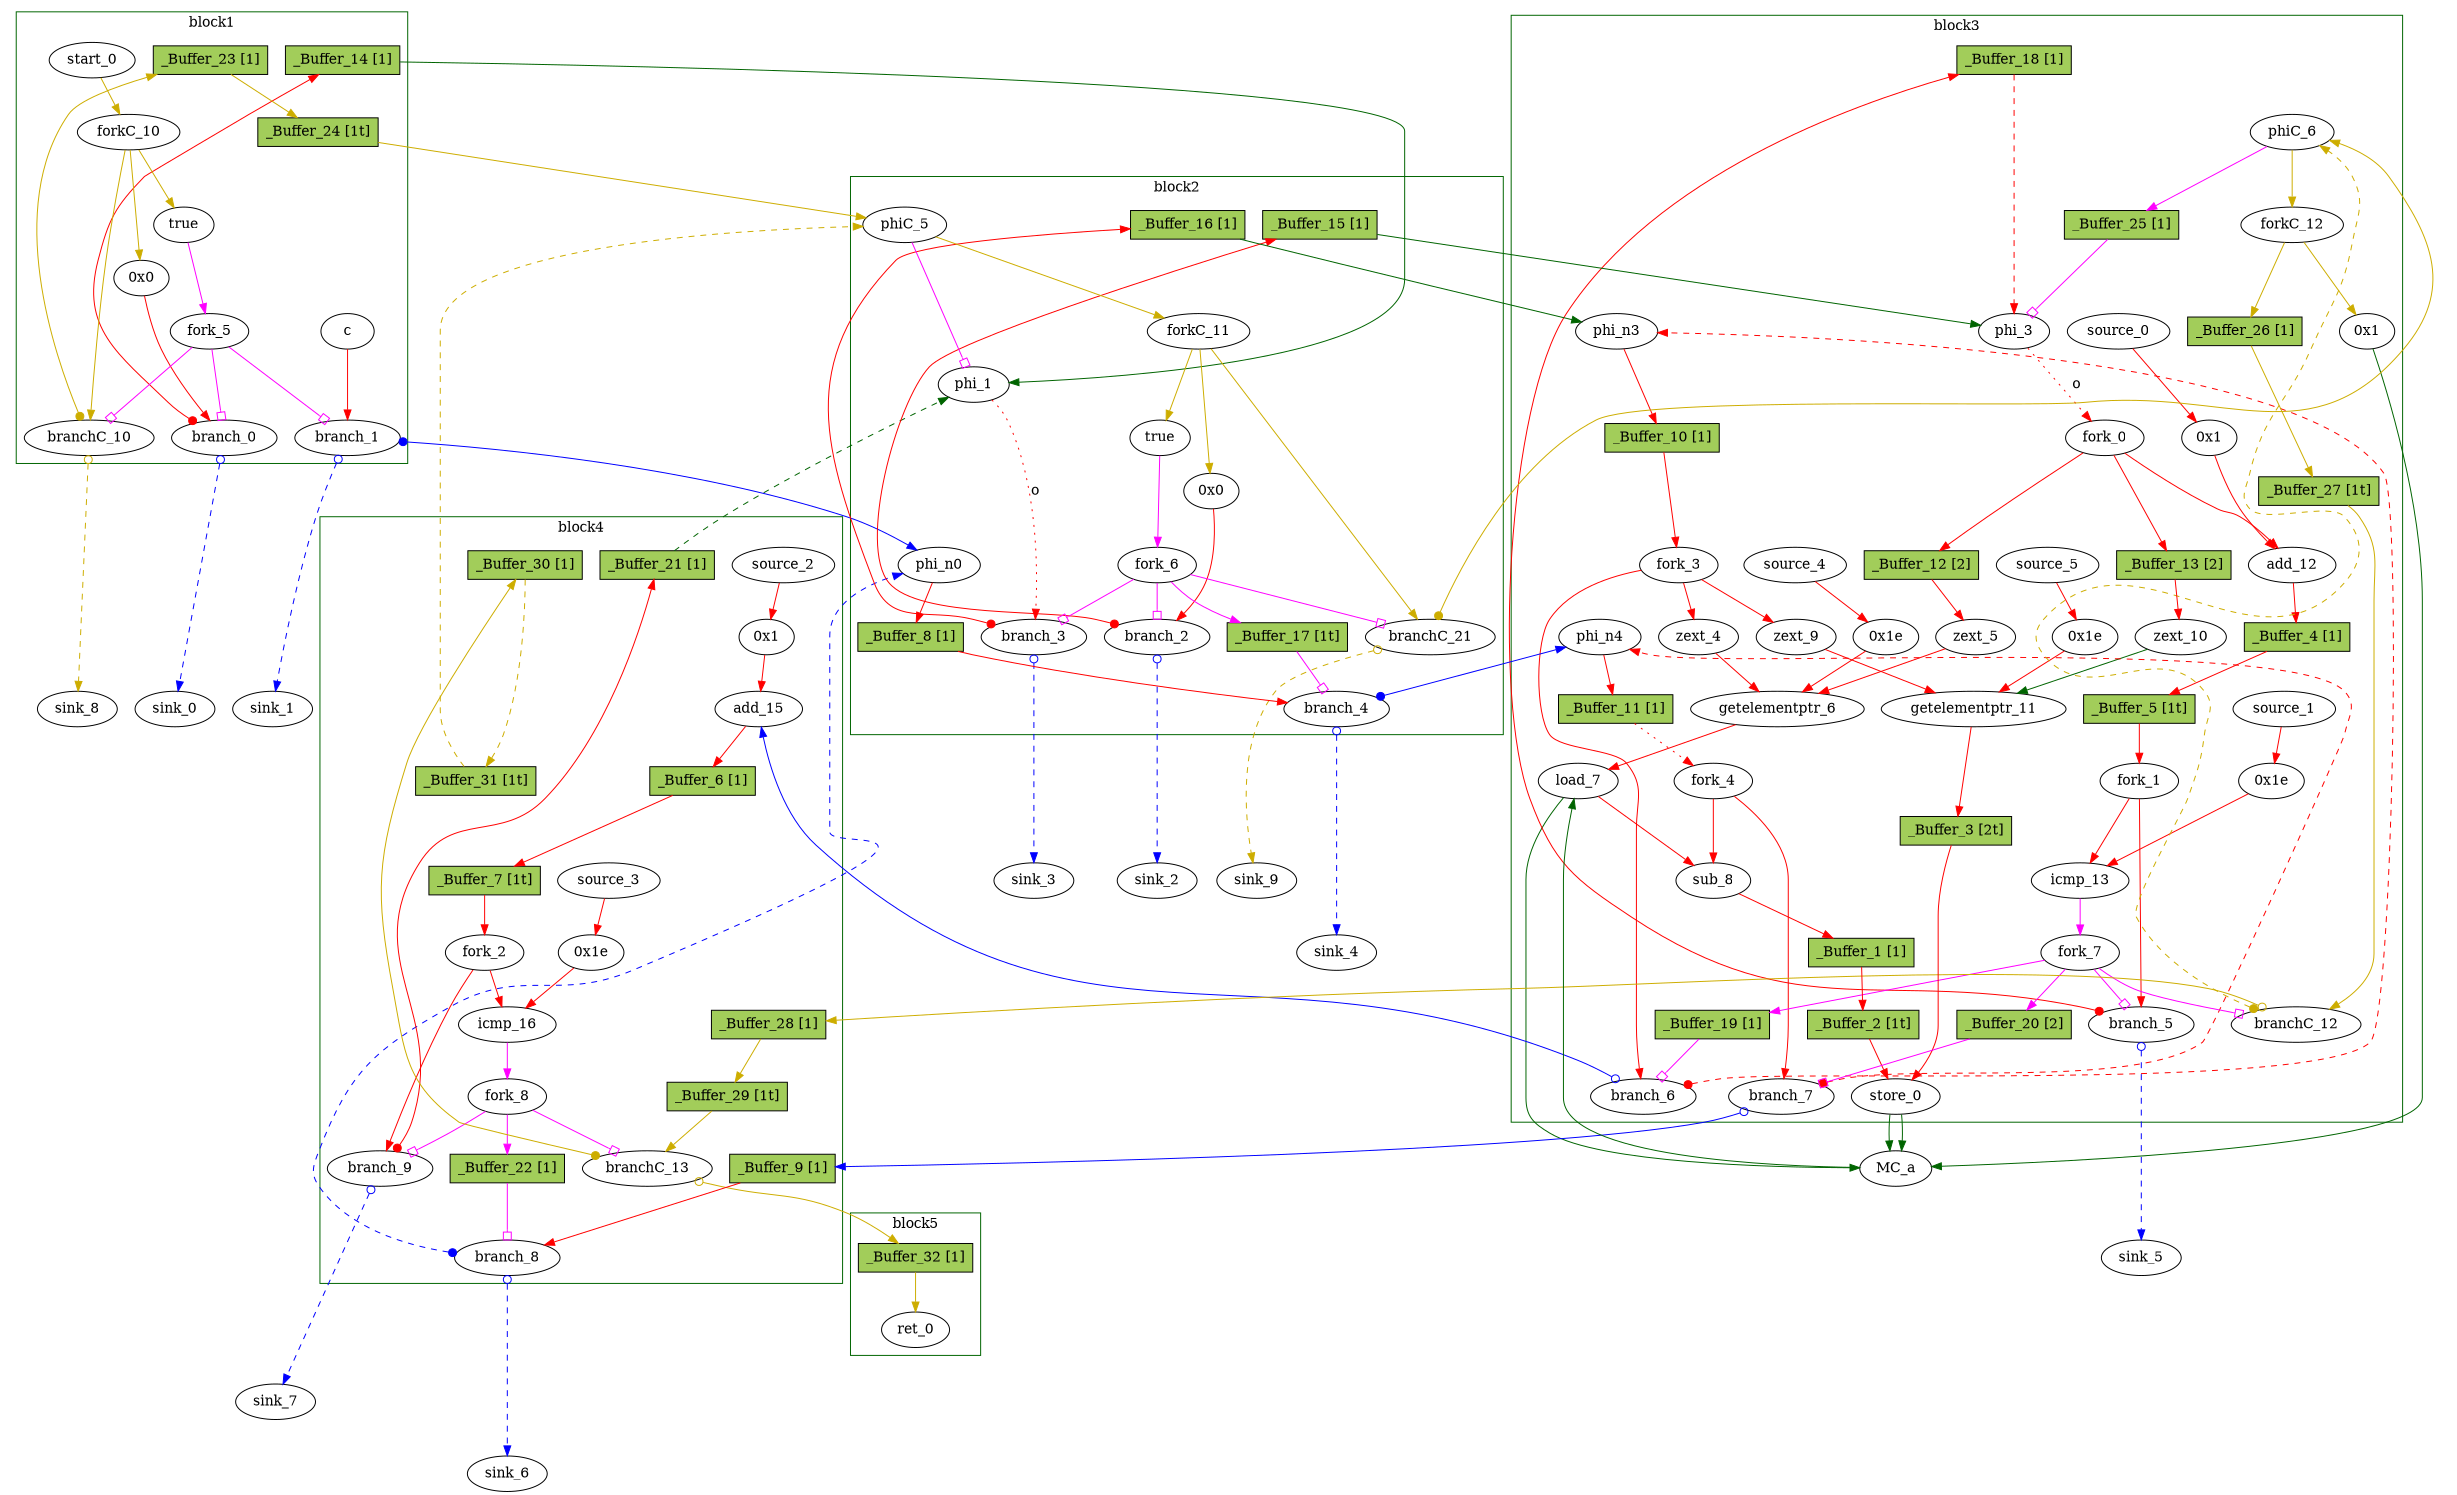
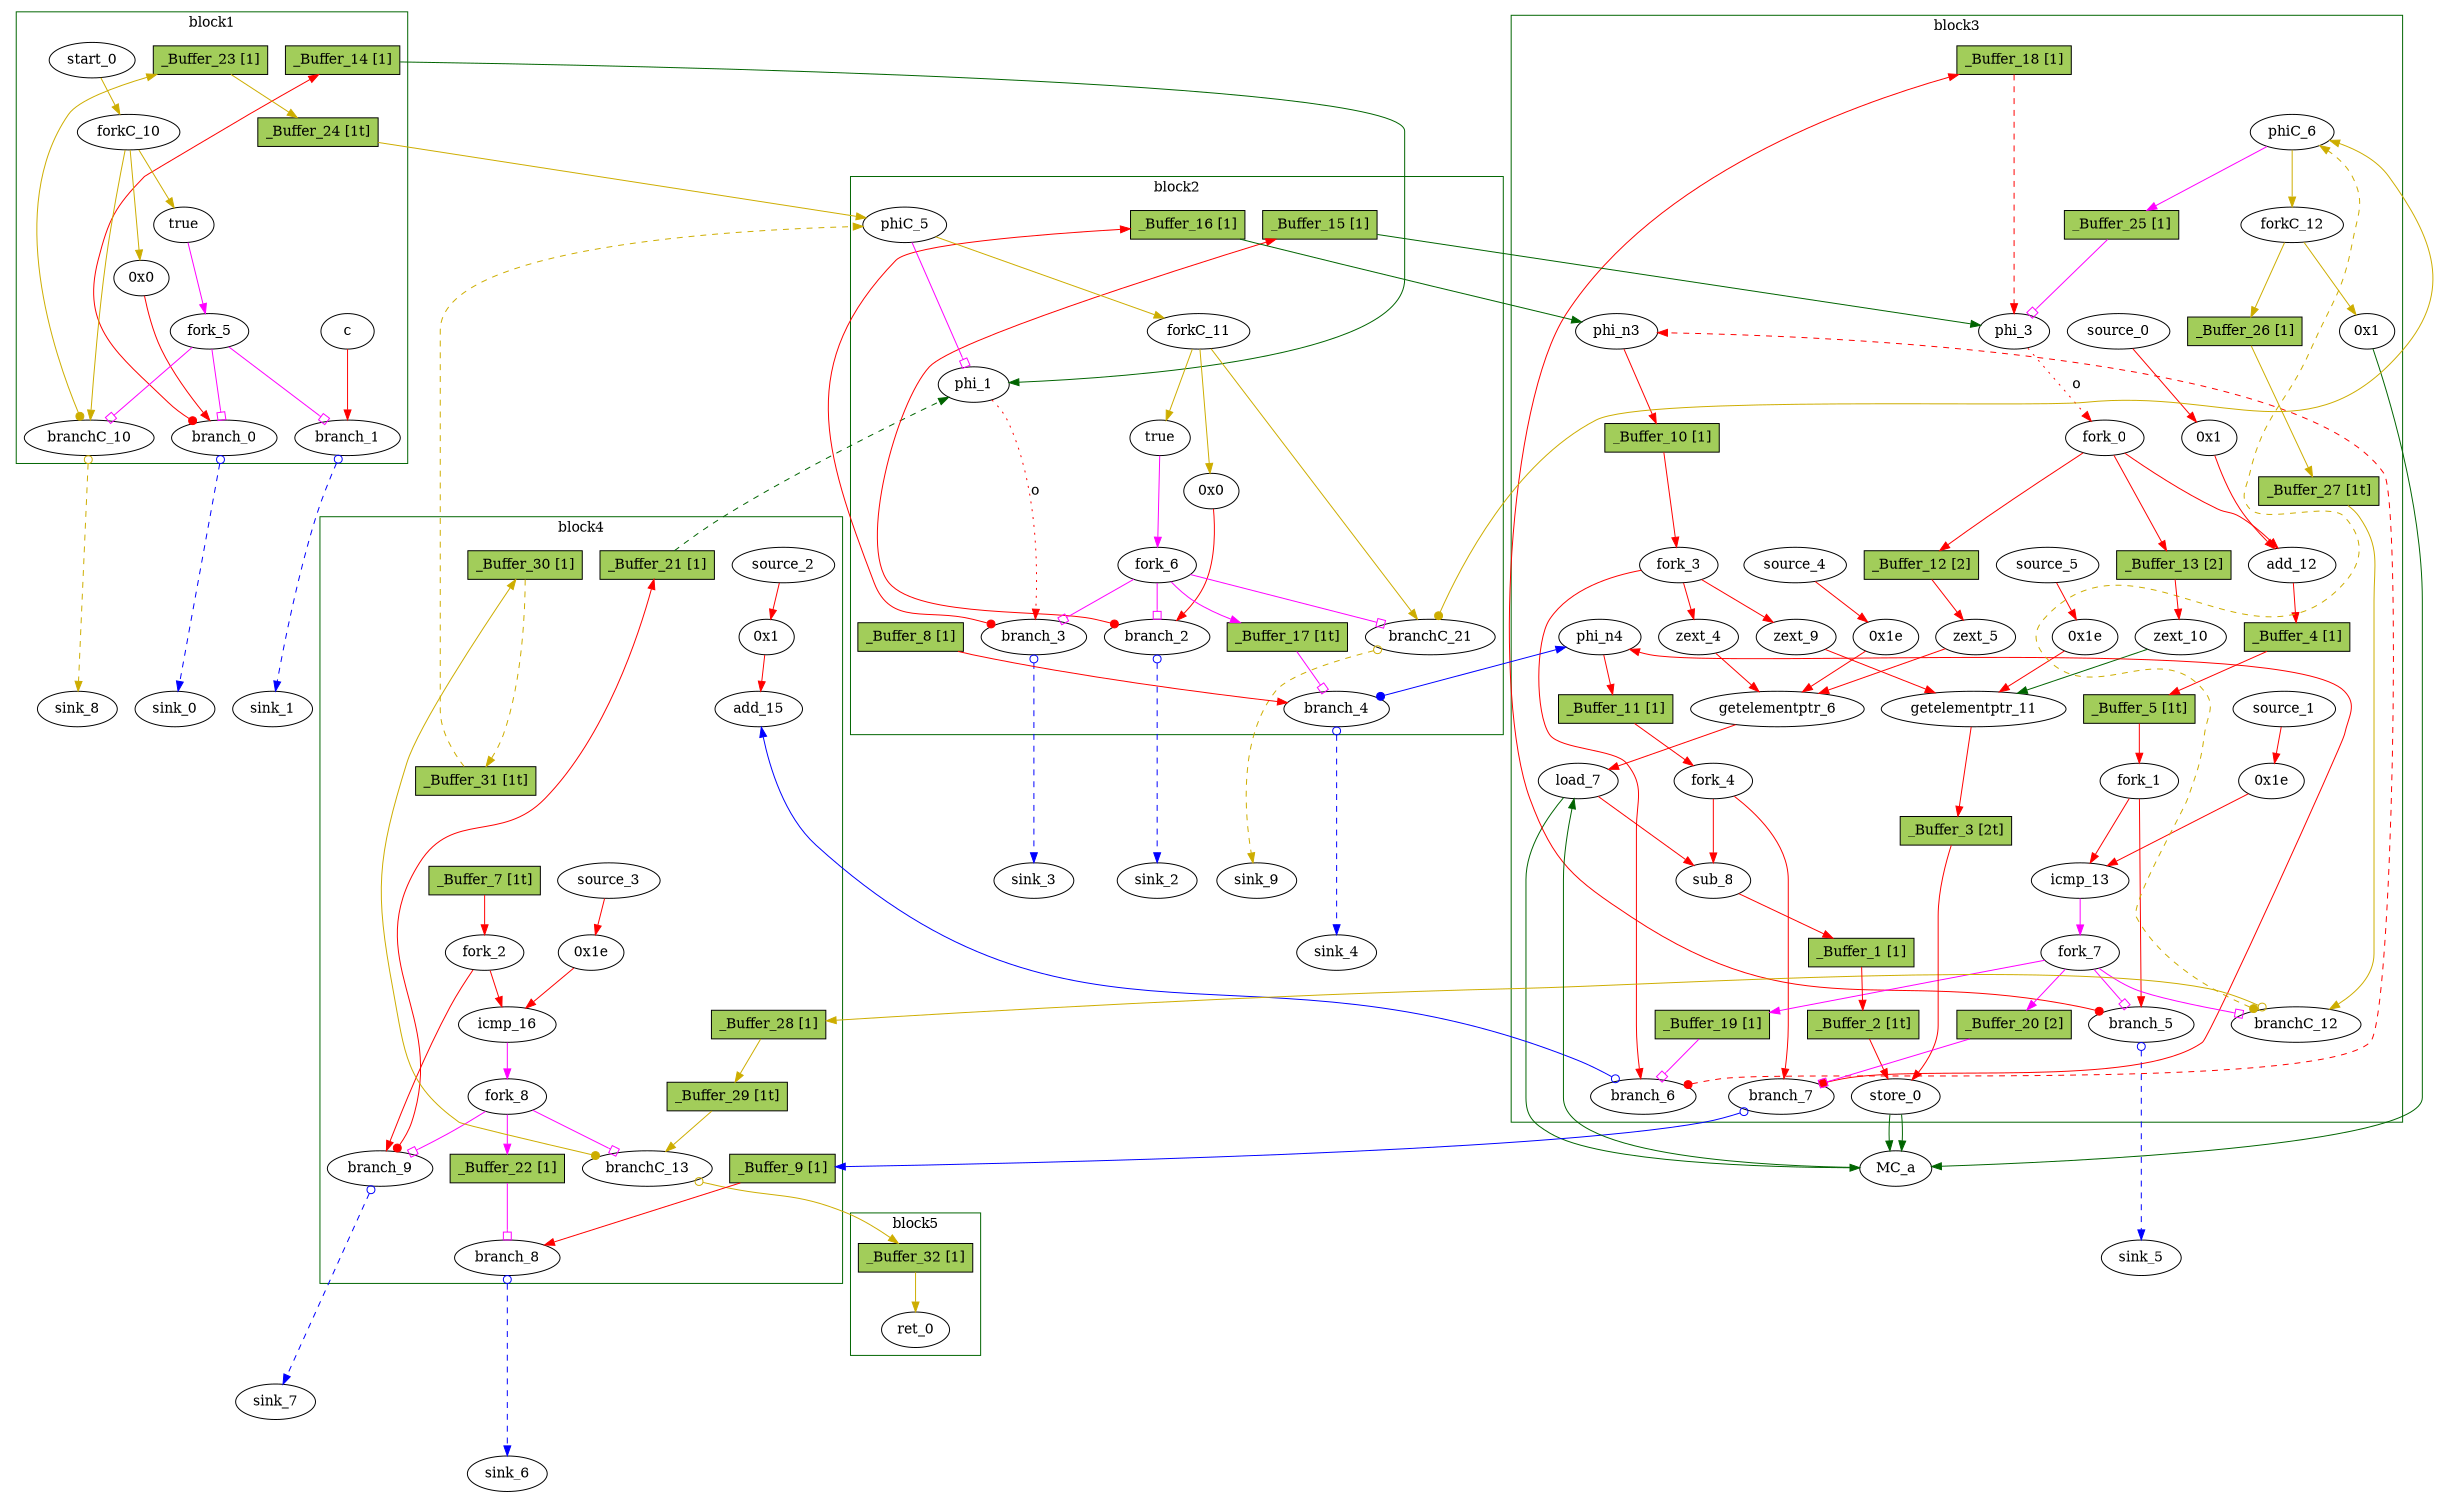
node "phi_n0": removed
edge "phi_n4" -- "branch_7": style dashed -> solid
edge "_Buffer_11 [1]" -> "fork_4": style dotted -> solid
node "_Buffer_6 [1]": removed
